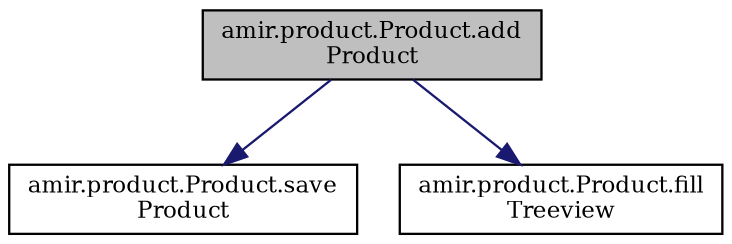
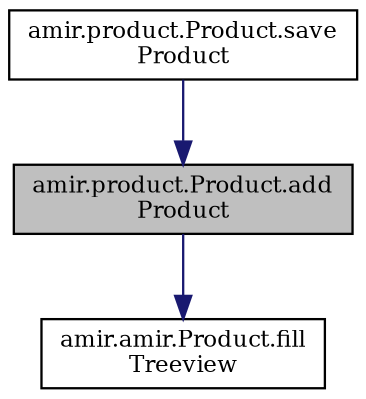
edge "amir.product.Product.add Product" -> "amir.product.Product.save Product": reversed
node "amir.product.Product.fill Treeview": label "amir.product.Product.fill Treeview" -> "amir.amir.Product.fill Treeview"
